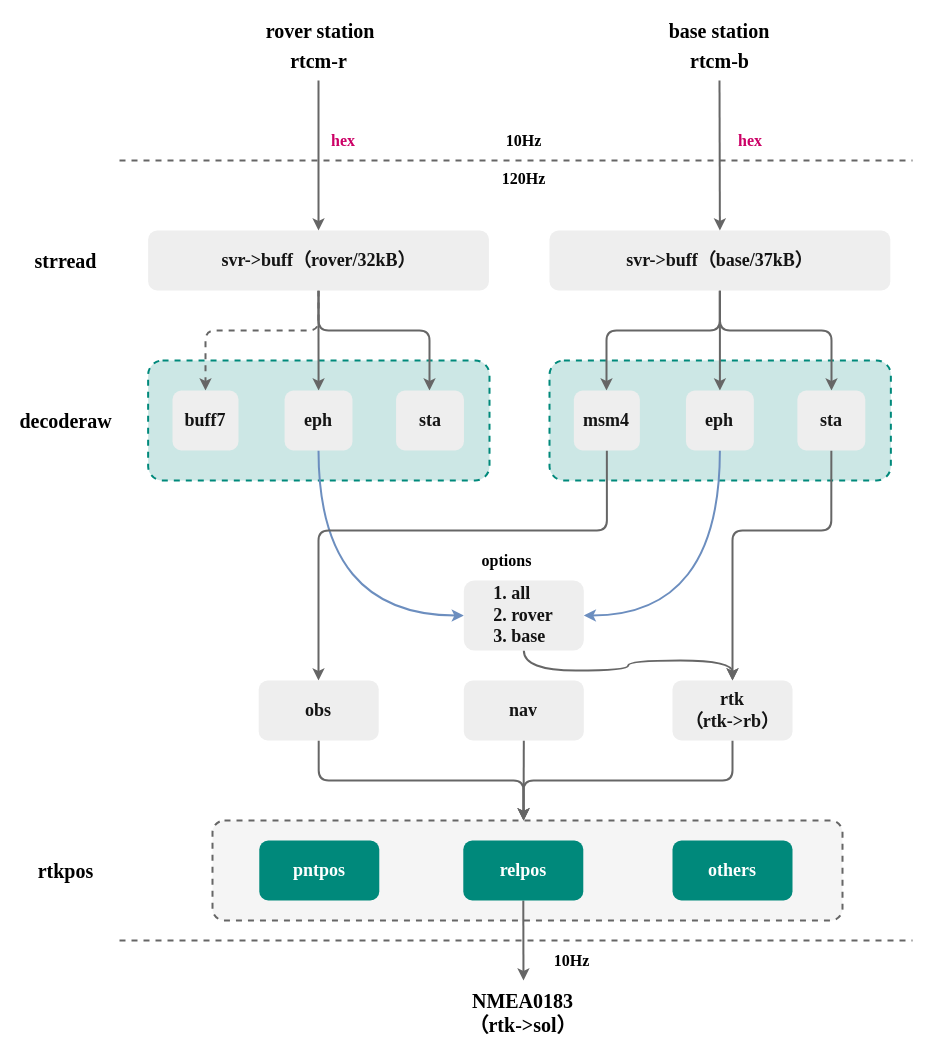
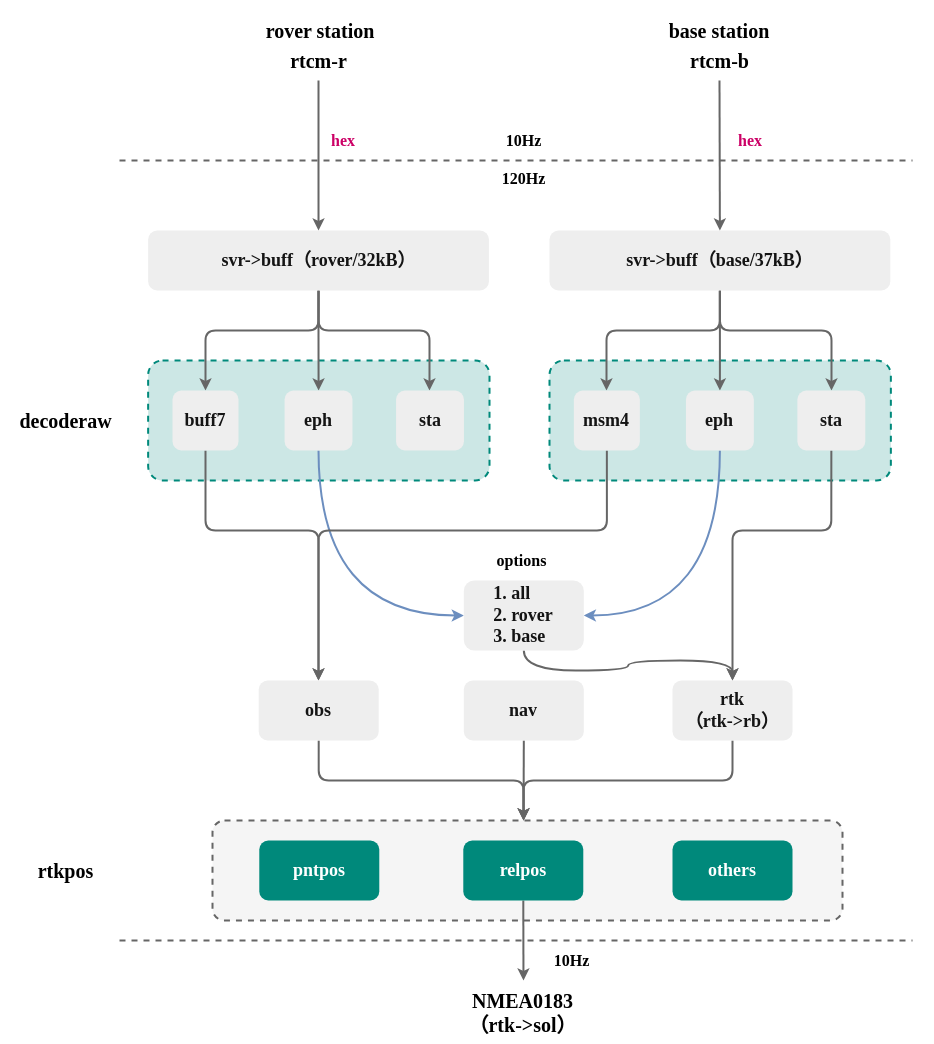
node "strread": removed
edge "svr->buff（rover/32kB）" -> "buff7": style dashed -> solid
edge "buff7" -> "obs": added
node "options": moved (507, 561) -> (522, 561)
